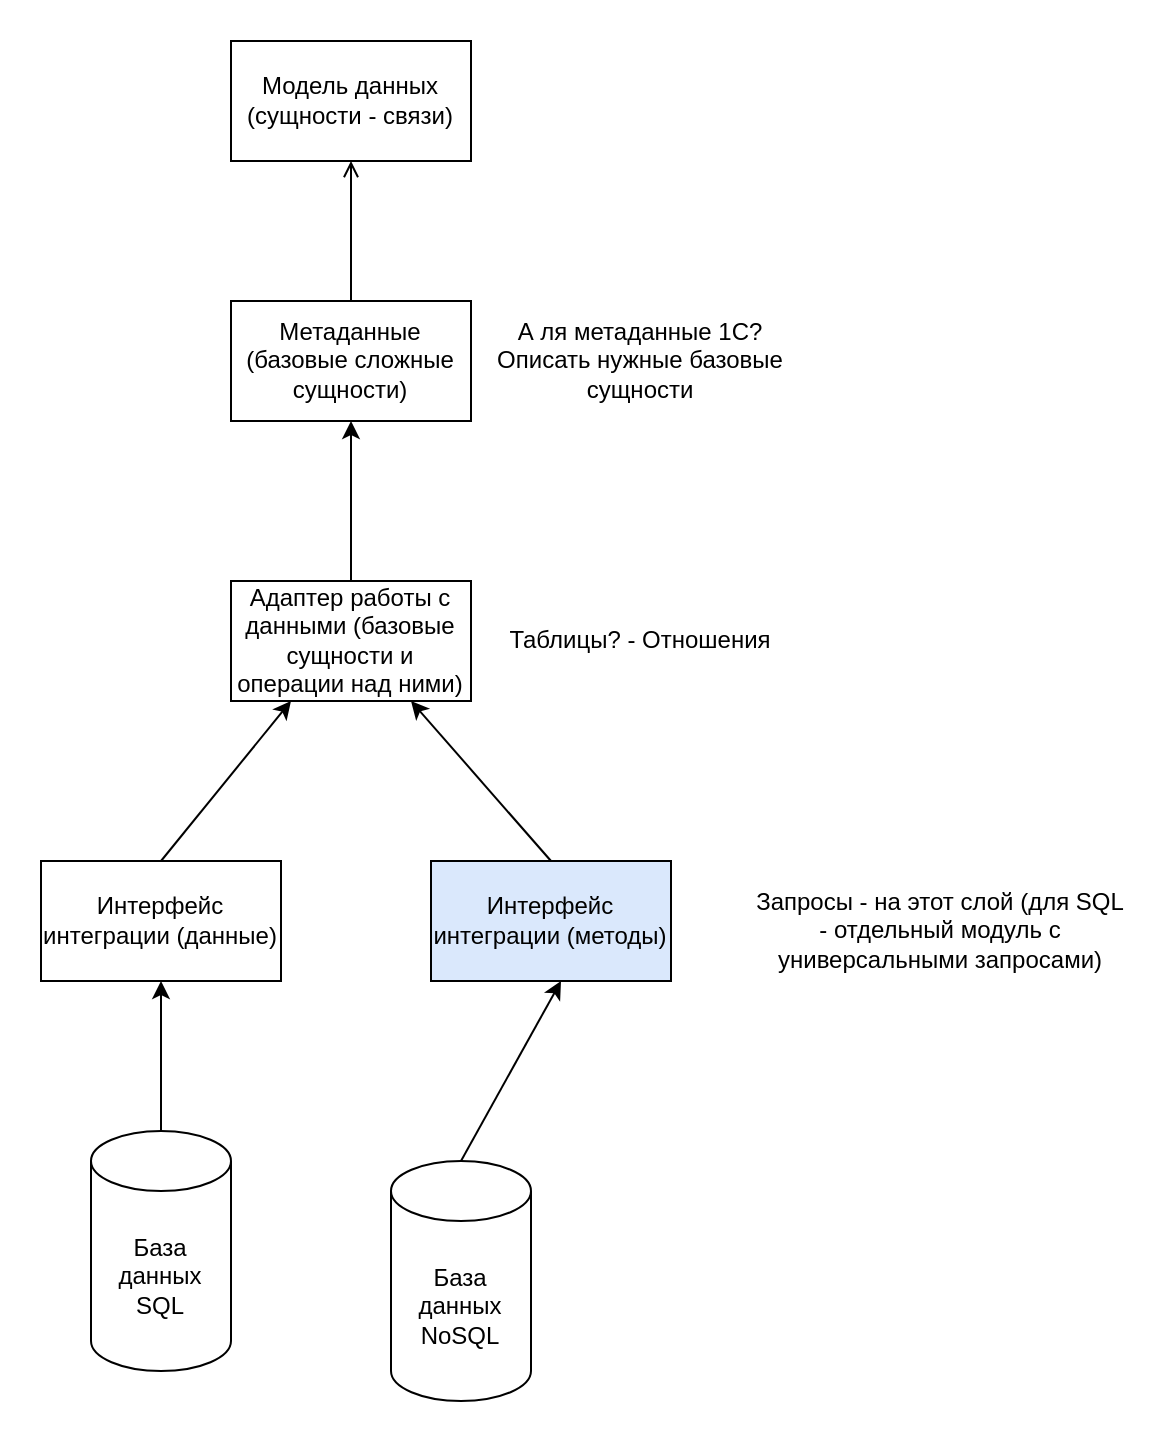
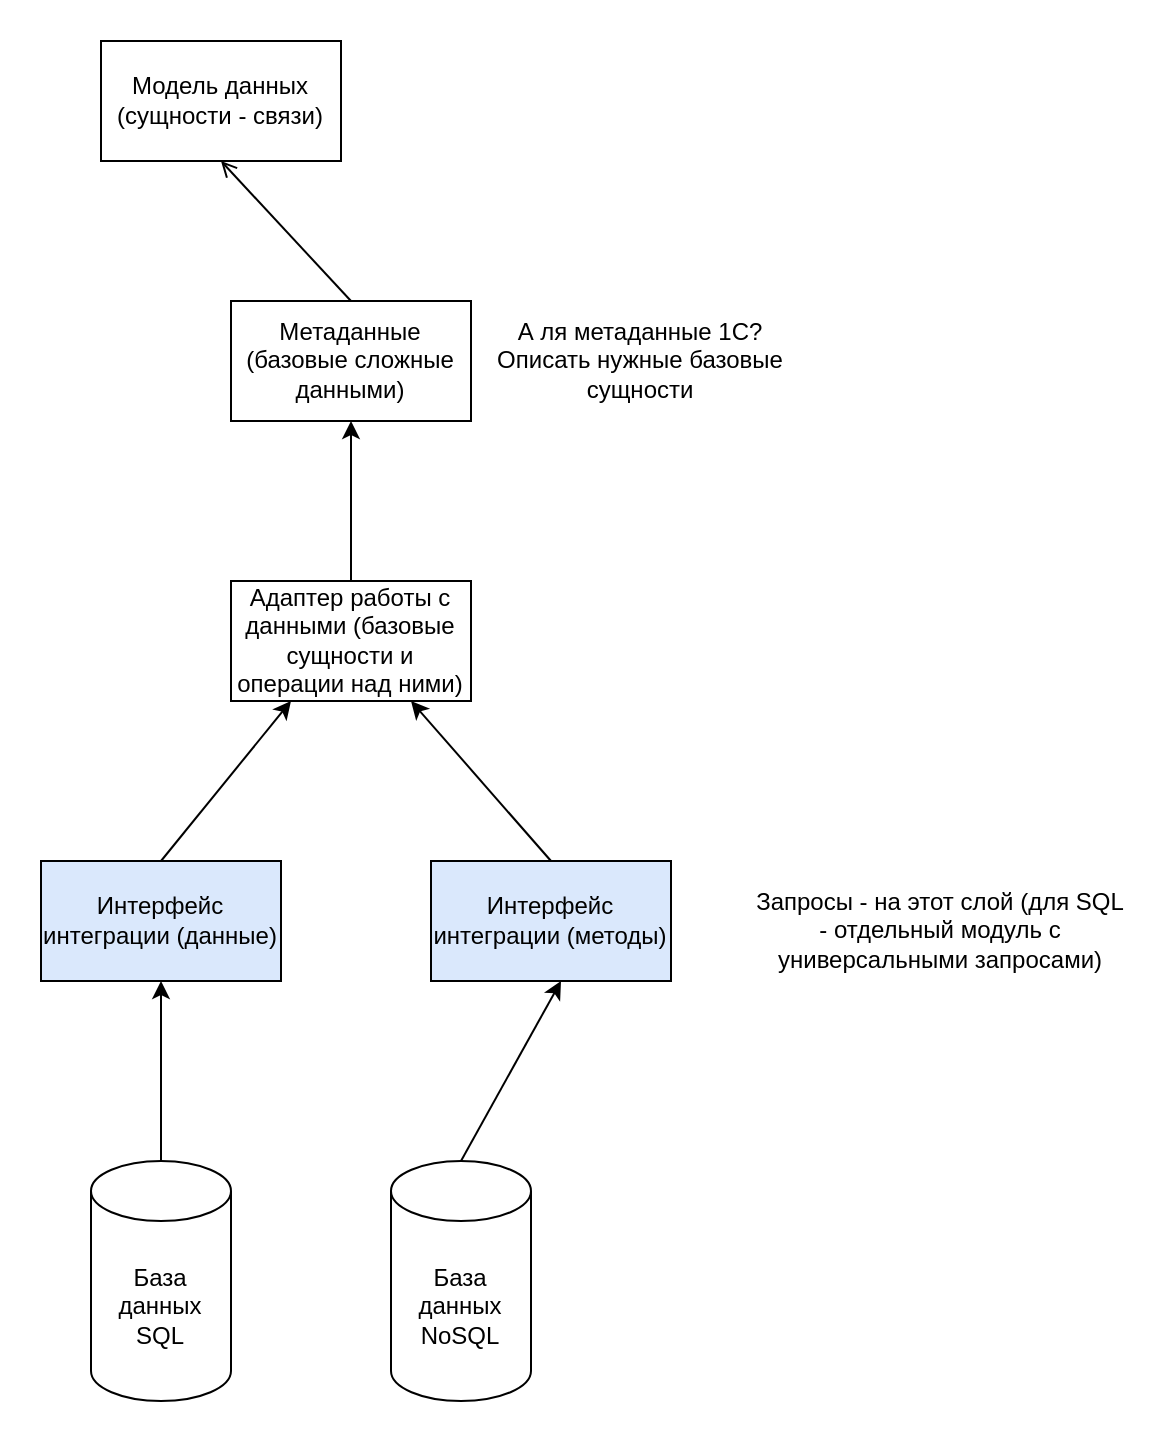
node "Модель данных (сущности - связи)": moved (351, 101) -> (221, 101)
node "Метаданные (базовые сложные сущности)": label "Метаданные (базовые сложные сущности)" -> "Метаданные (базовые сложные данными)"
node "Таблицы? - Отношения": removed
node "Интерфейс интеграции (данные)": fillcolor #ffffff -> #dae8fc
node "База данных SQL": moved (161, 1251) -> (161, 1281)
